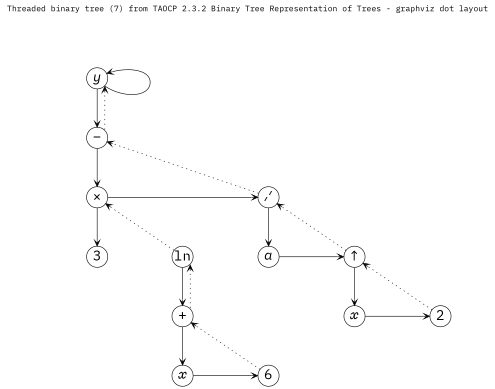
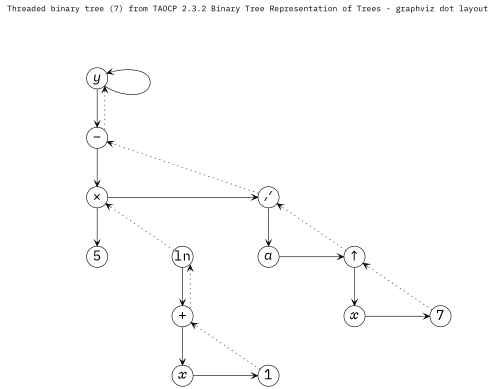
node "3": label "3" -> "5"
node "2": label "2" -> "7"
node "6": label "6" -> "1"
